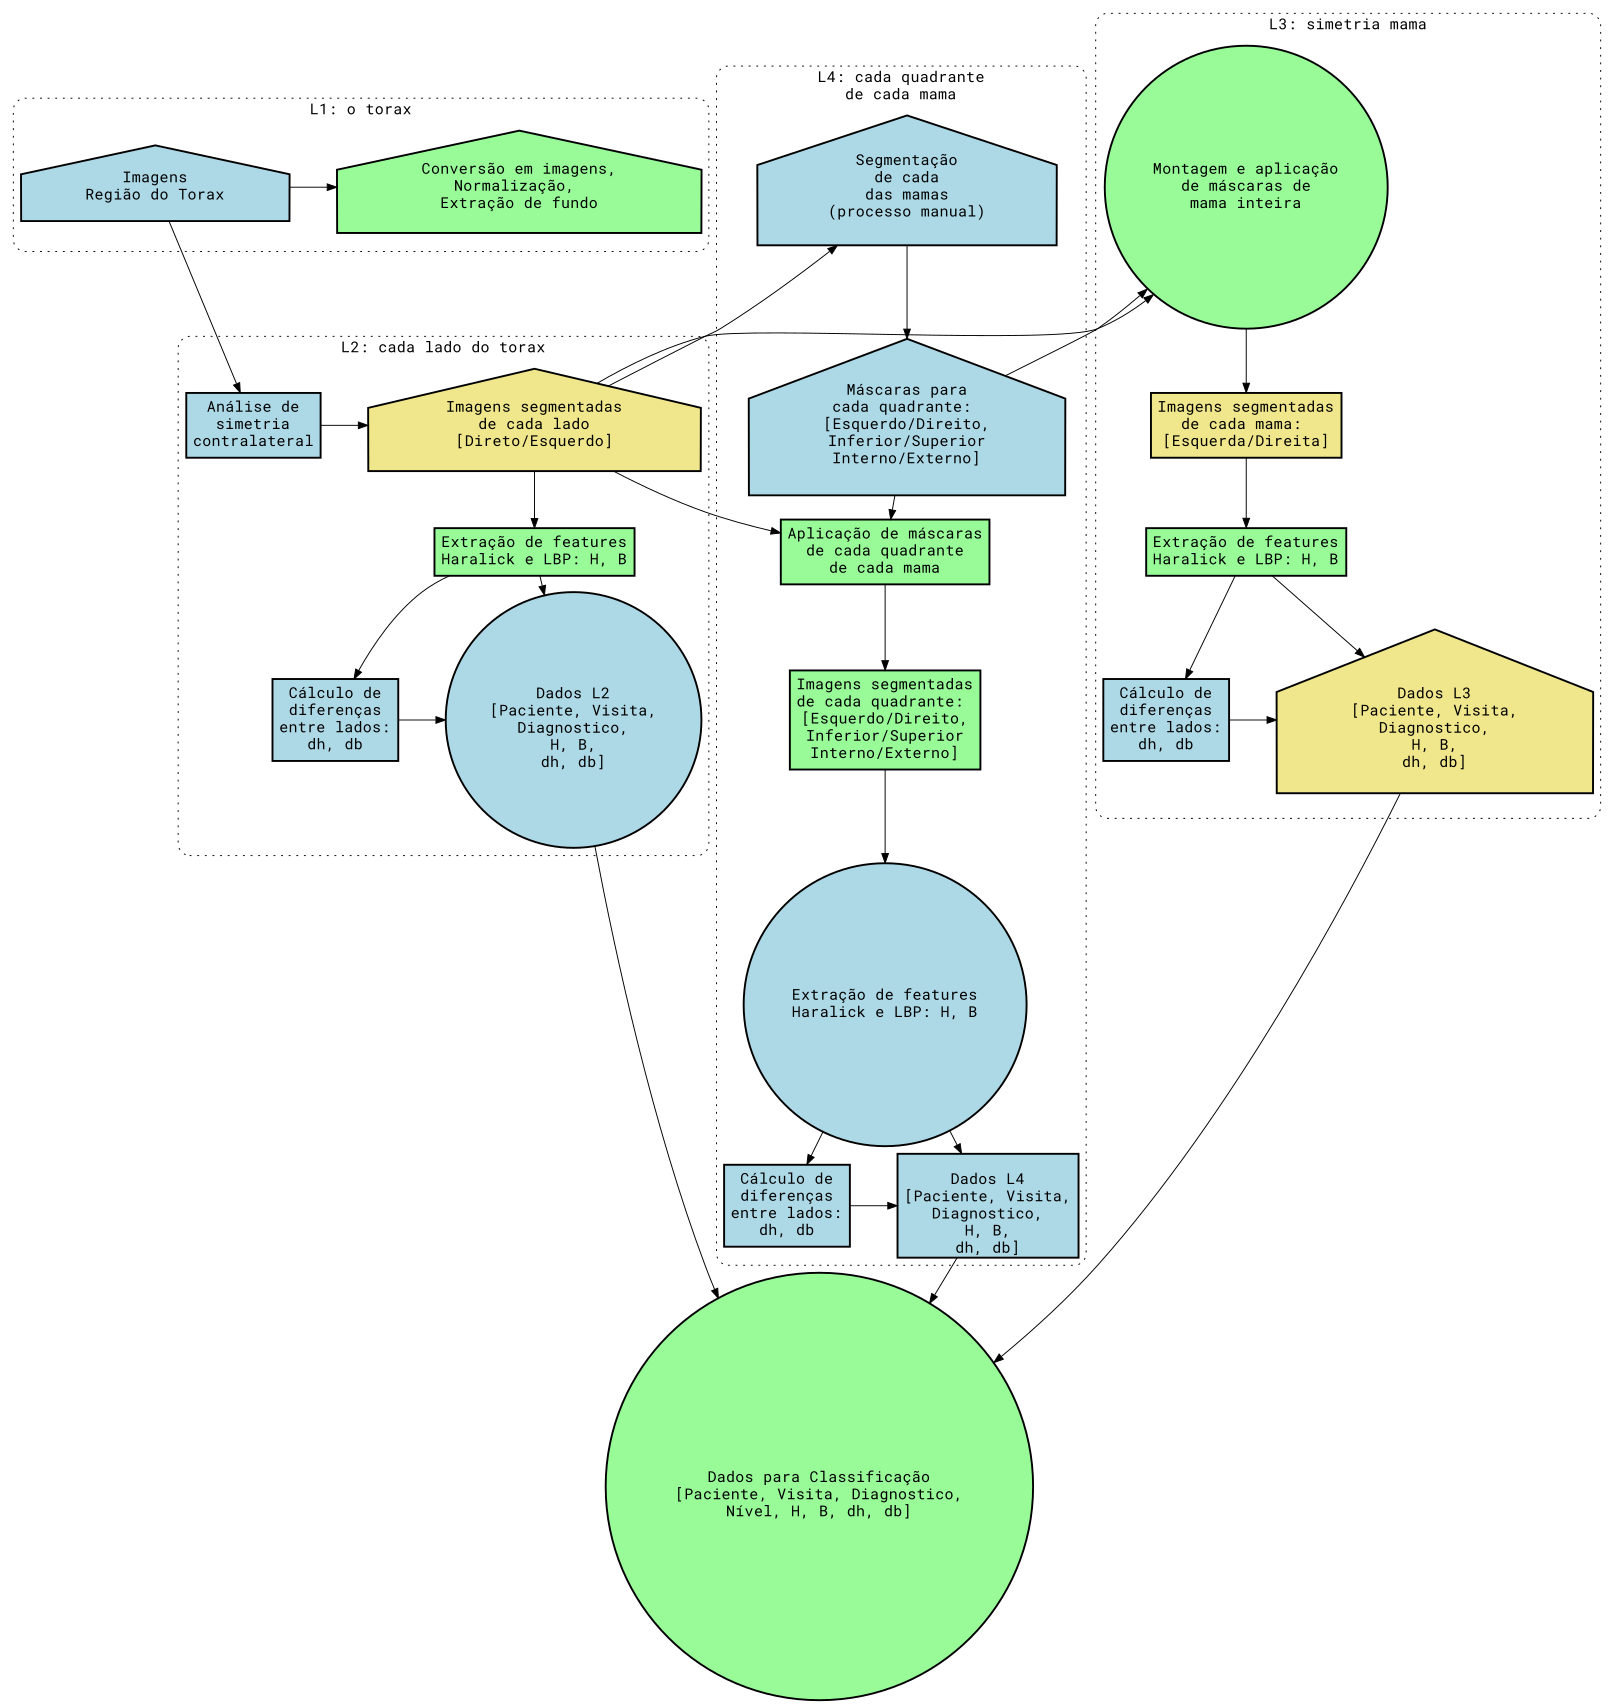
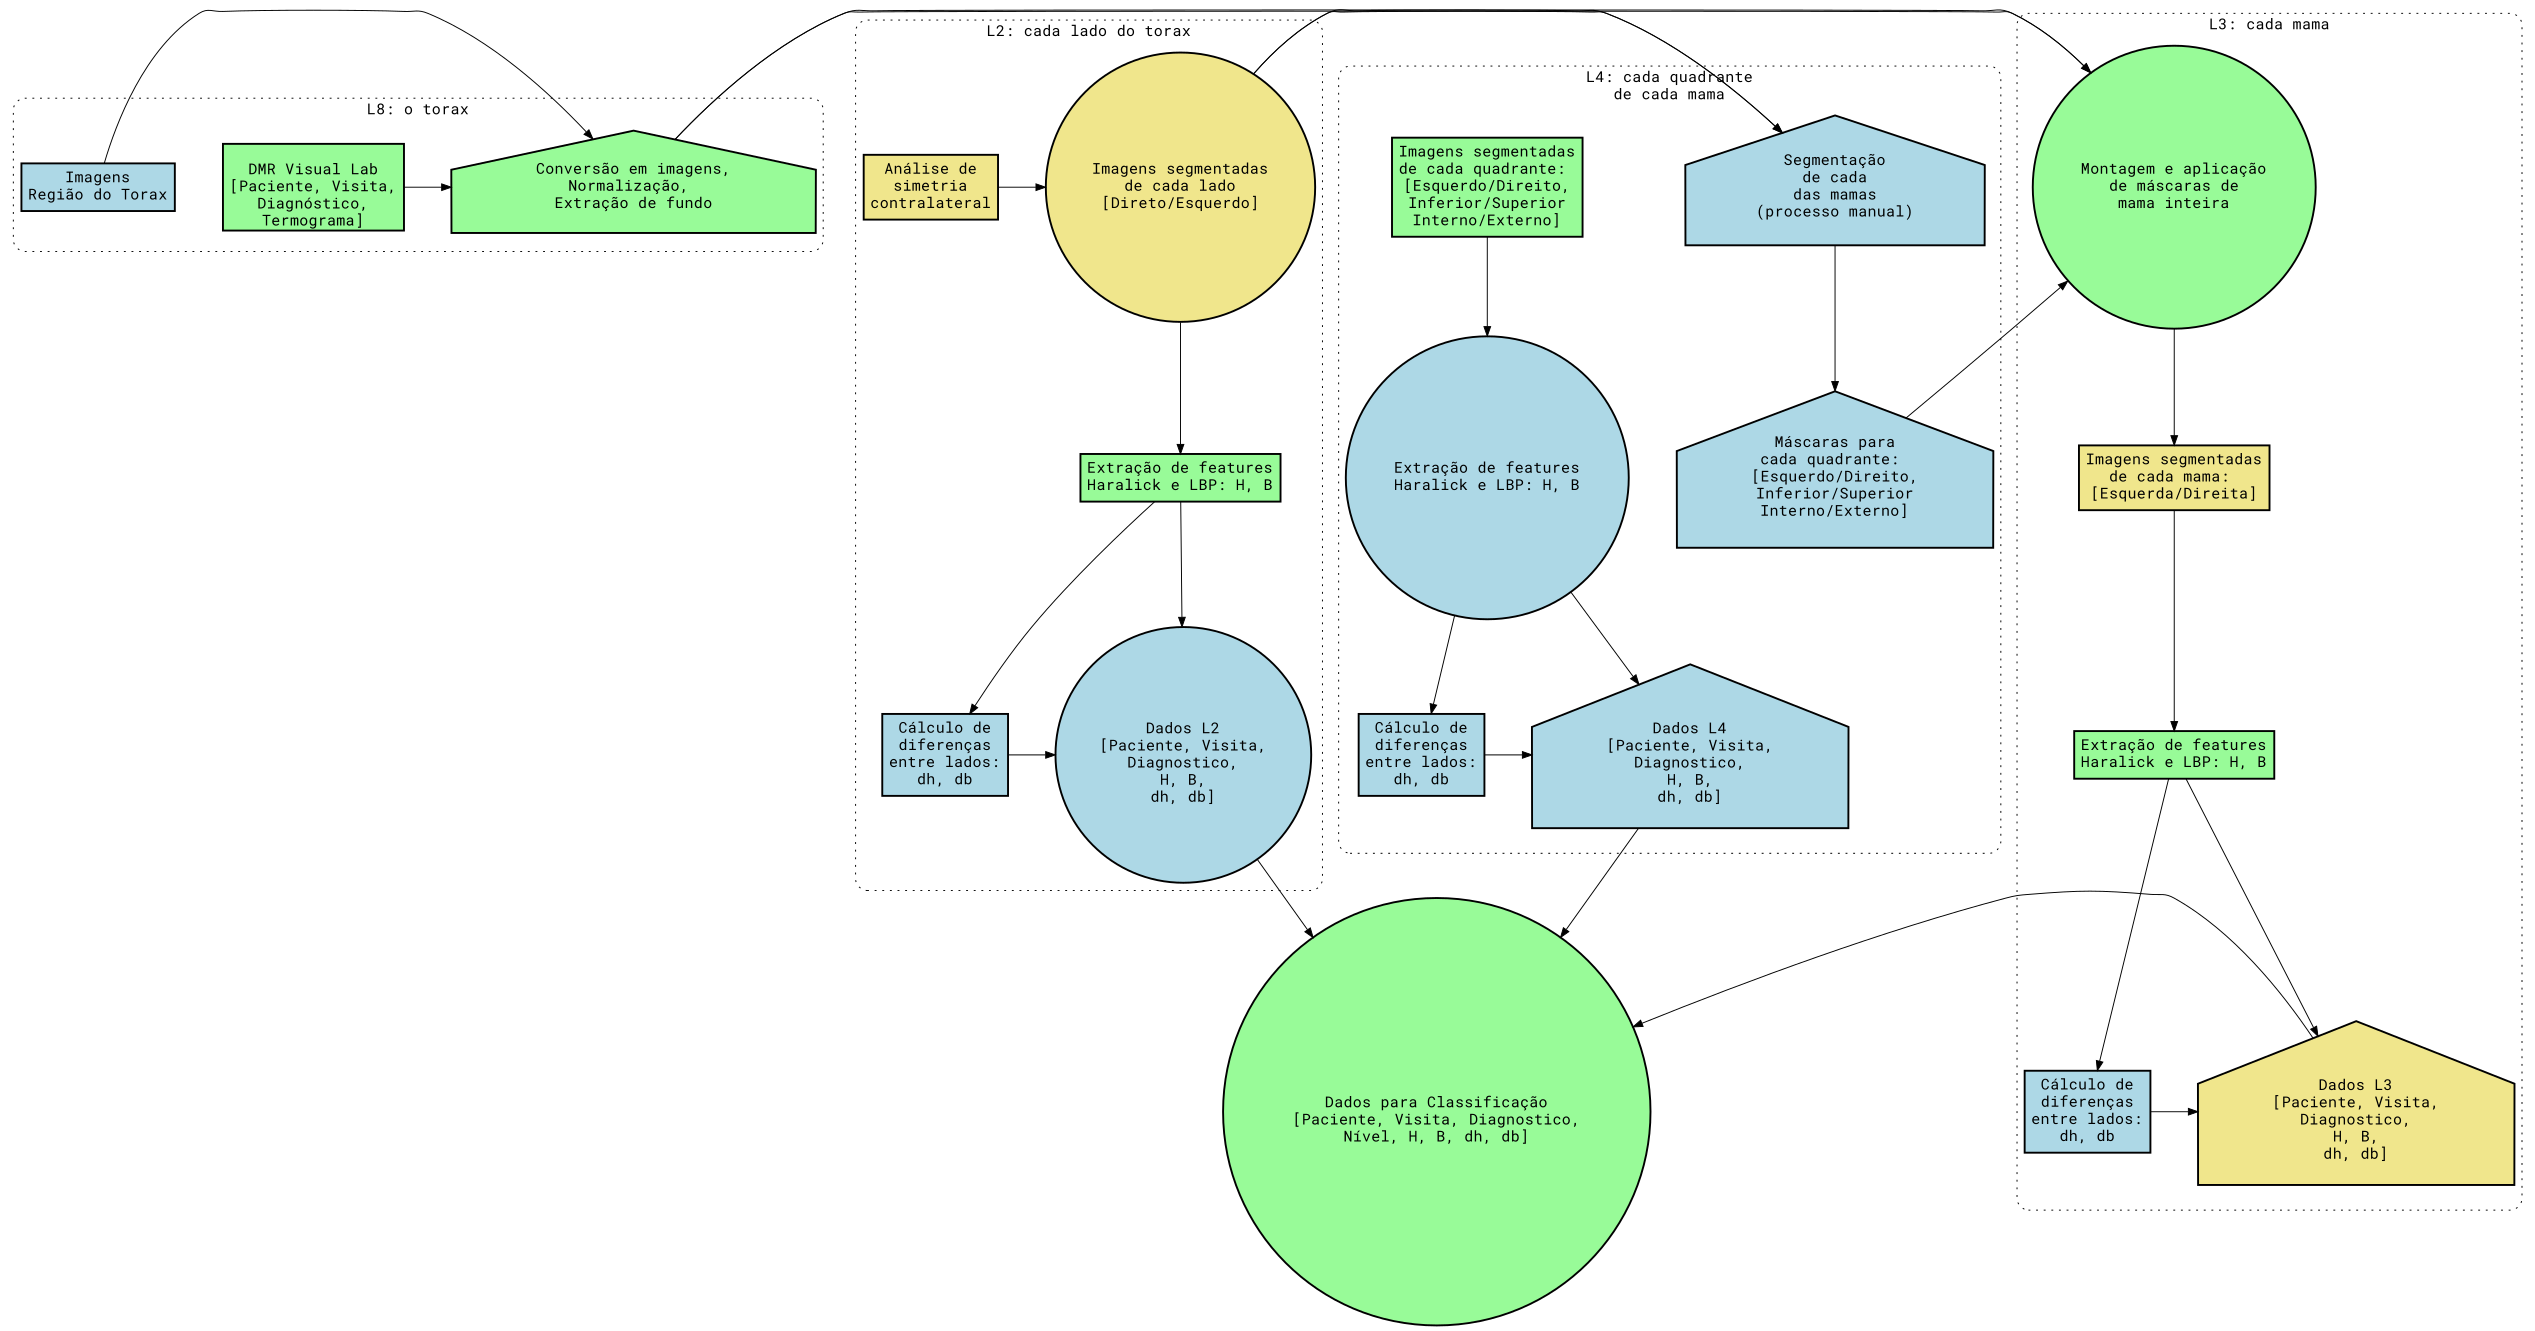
cluster "L3: simetria mama": label "L3: simetria mama" -> "L3: cada mama"
cluster "L1: o torax": label "L1: o torax" -> "L8: o torax"
node "Imagens Região do Torax": shape house -> box
node "DMR Visual Lab [Paciente, Visita, Diagnóstico, Termograma]": added
edge "Imagens Região do Torax" -> "Análise de simetria contralateral": removed
edge "Imagens segmentadas de cada lado [Direto/Esquerdo]" -> "Montagem e aplicação de máscaras de mama inteira": now "Conversão em imagens, Normalização, Extração de fundo" -> "Montagem e aplicação de máscaras de mama inteira"
node "Análise de simetria contralateral": fillcolor lightblue -> khaki
node "Imagens segmentadas de cada lado [Direto/Esquerdo]": shape house -> circle
node "Aplicação de máscaras de cada quadrante de cada mama": removed
node "Dados L4 [Paciente, Visita, Diagnostico, H, B, dh, db]": shape box -> house
